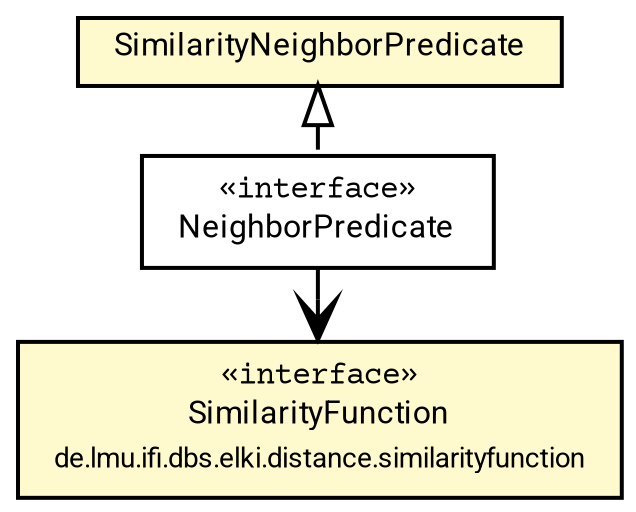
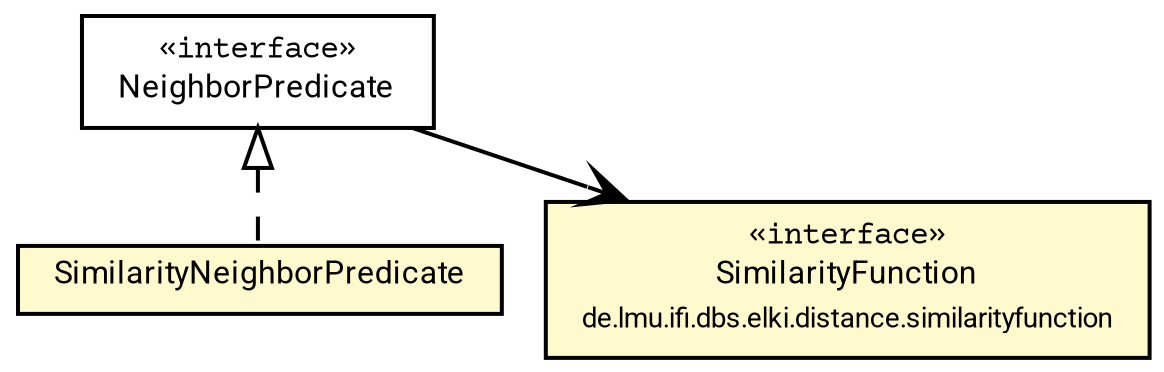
edge "NeighborPredicate" -> "SimilarityNeighborPredicate": reversed
